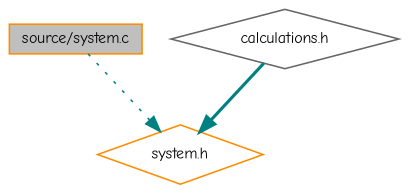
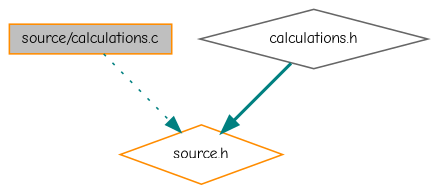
node "source/system.c": label "source/system.c" -> "source/calculations.c"
node "system.h": label "system.h" -> "source.h"
